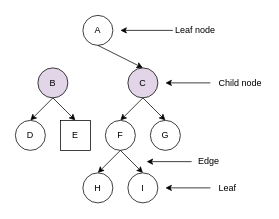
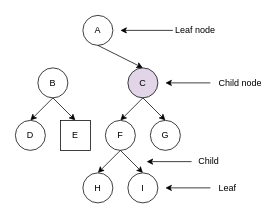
node "B": fillcolor #e1d5e7 -> #ffffff
node "Edge": label "Edge" -> "Child"
